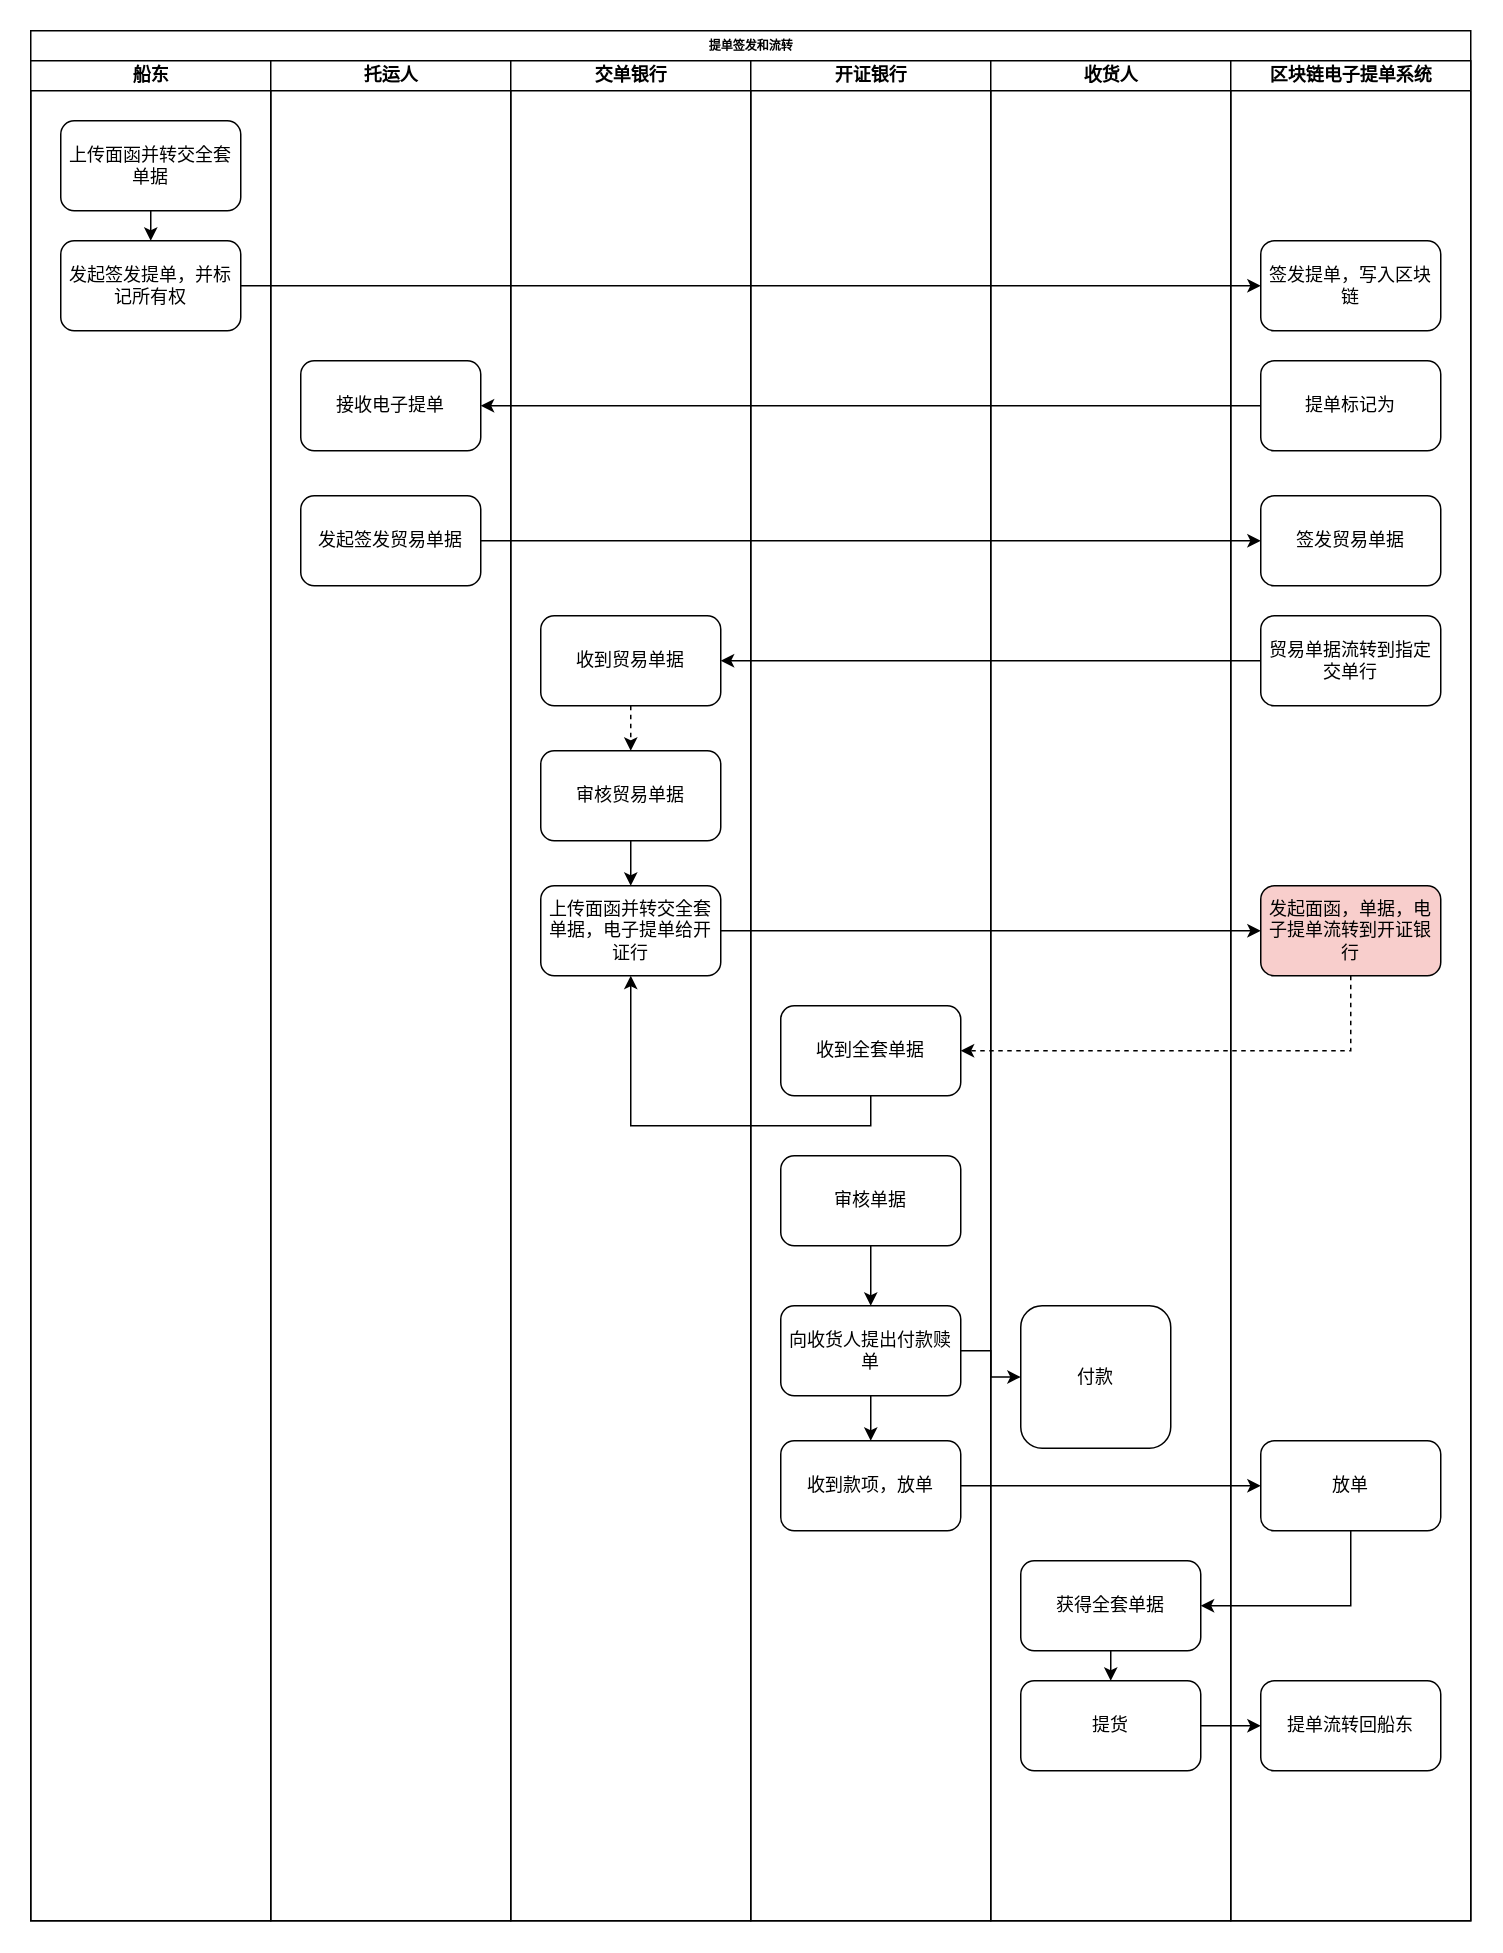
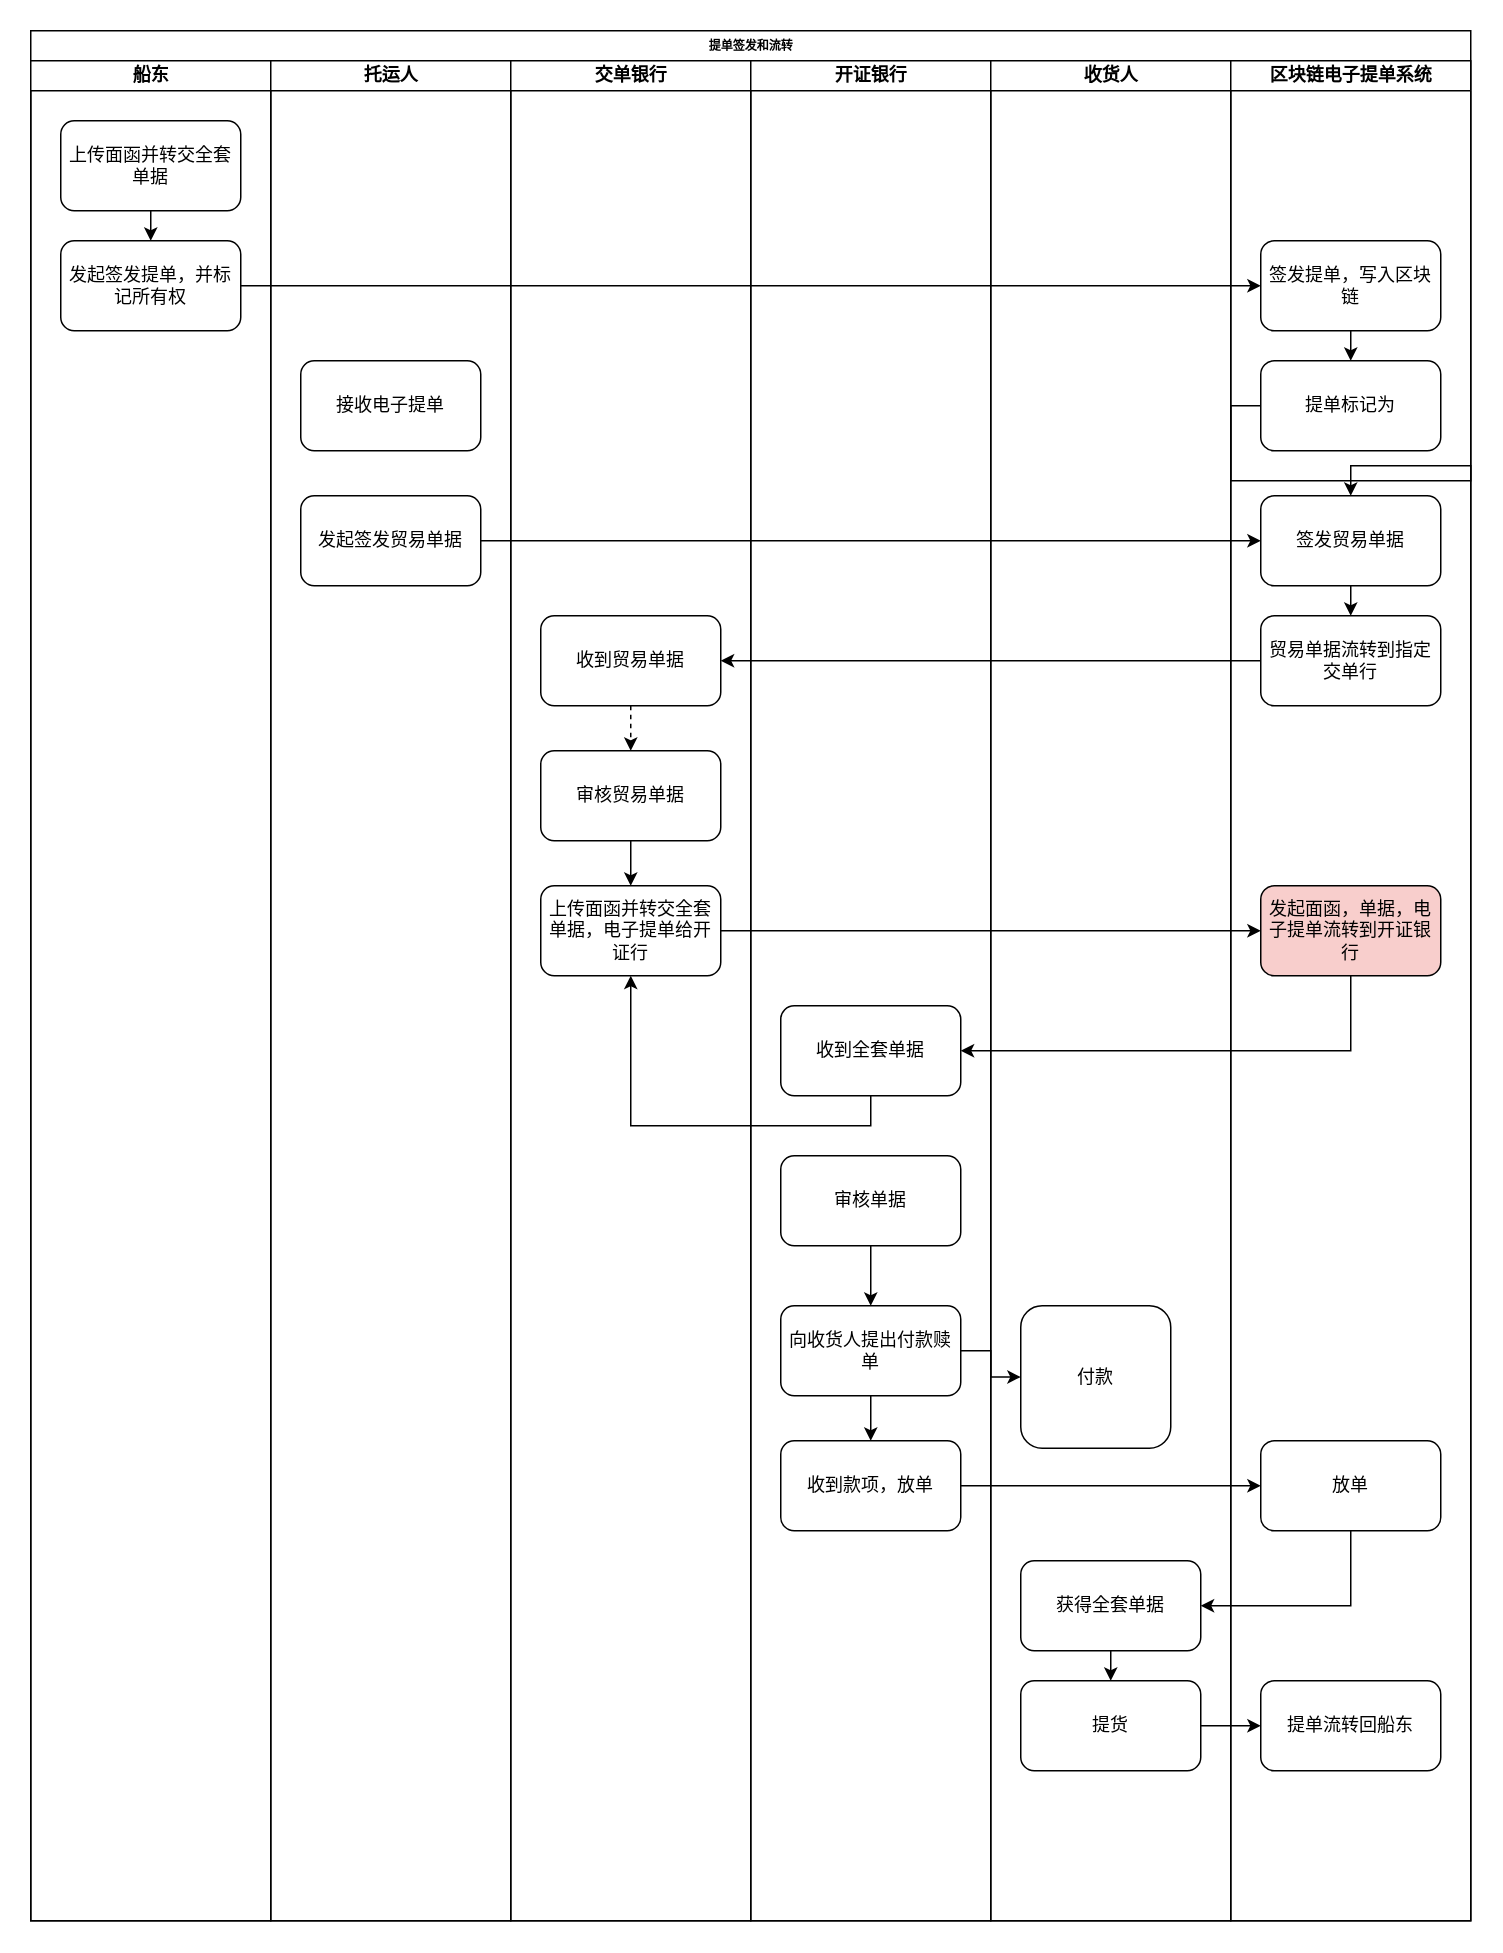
edge "签发提单，写入区块链" -> "提单标记为": added
edge "提单标记为" -> "接收电子提单": now "提单标记为" -> "签发贸易单据"
edge "签发贸易单据" -> "贸易单据流转到指定交单行": added
edge "发起面函，单据，电子提单流转到开证银行" -> "收到全套单据": style dashed -> solid
